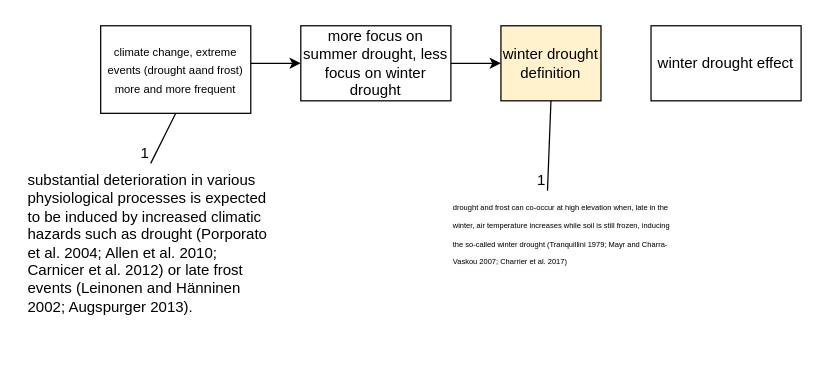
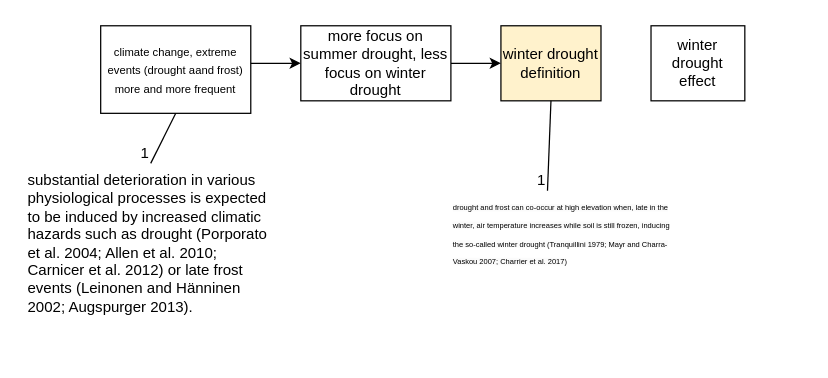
node "winter drought effect": size 150x75 -> 94x75
